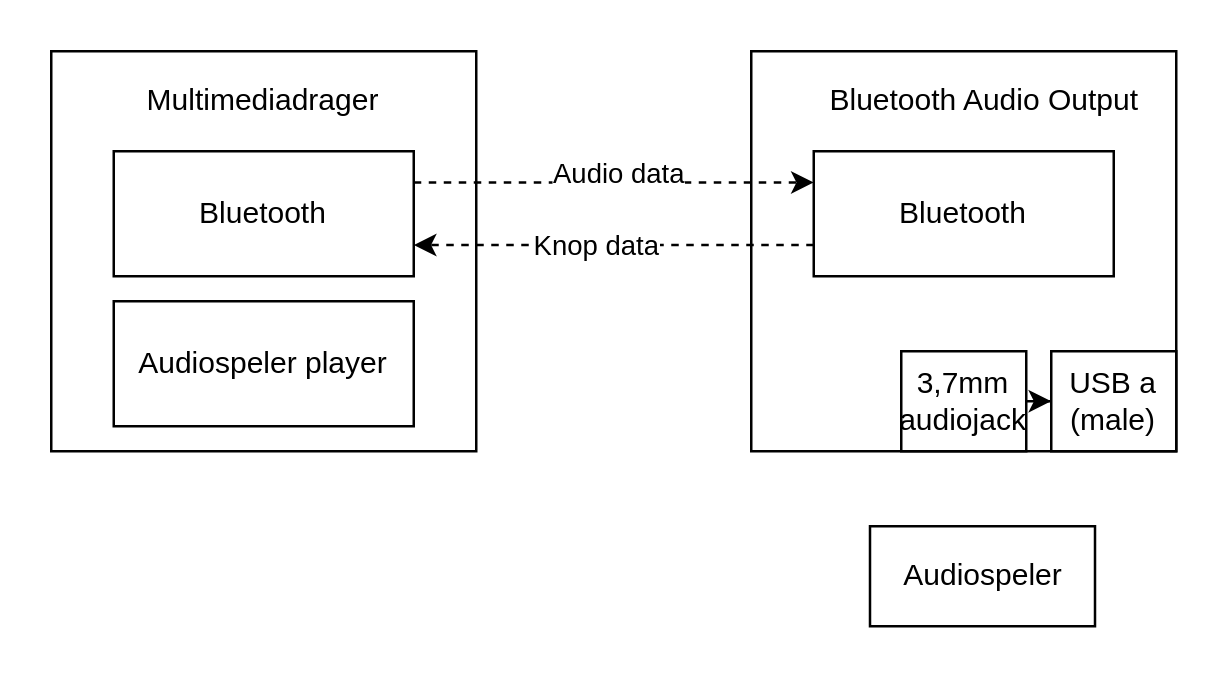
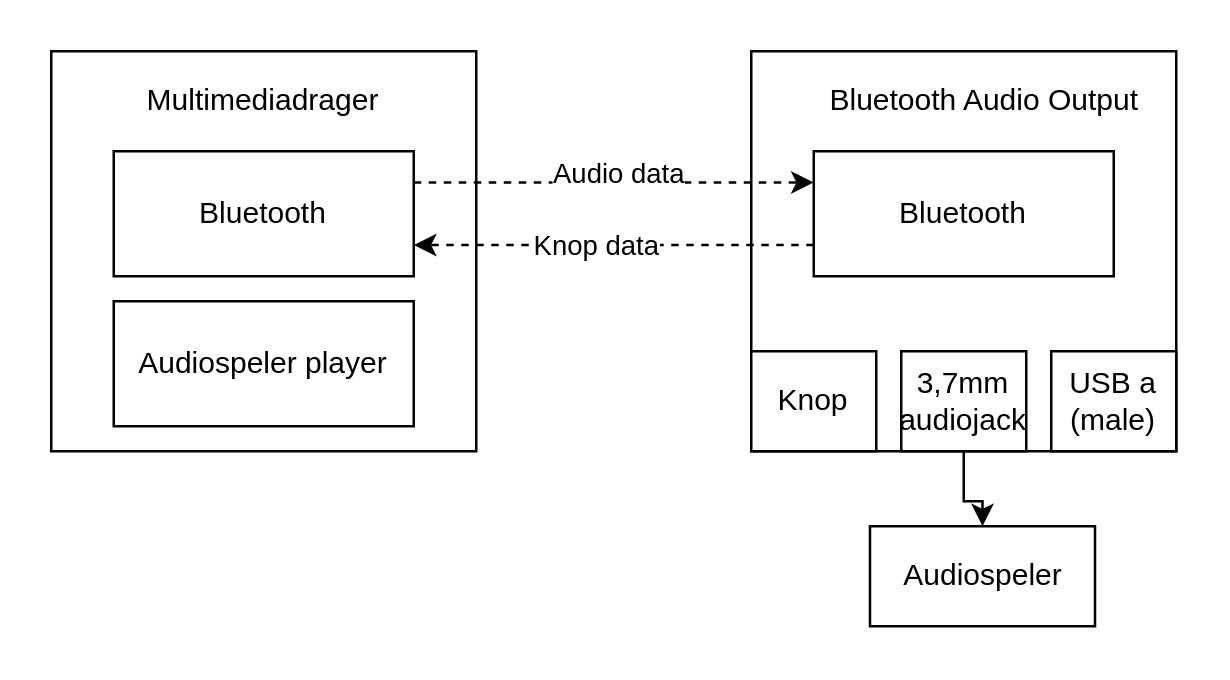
node "Knop": added
edge "3,7mm audiojack" -> "USB a (male)": now "3,7mm audiojack" -> "Audiospeler"
